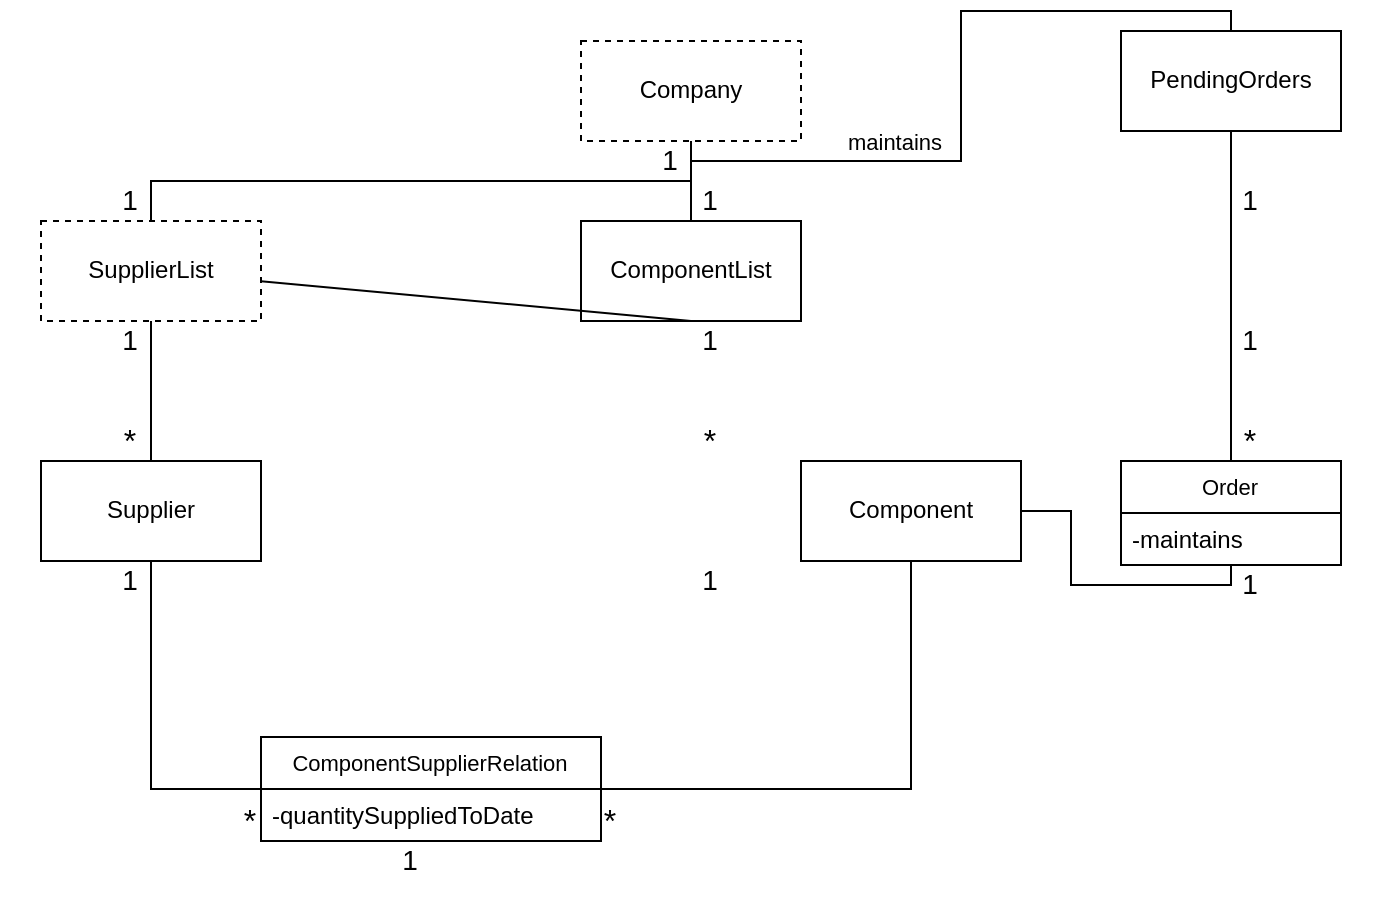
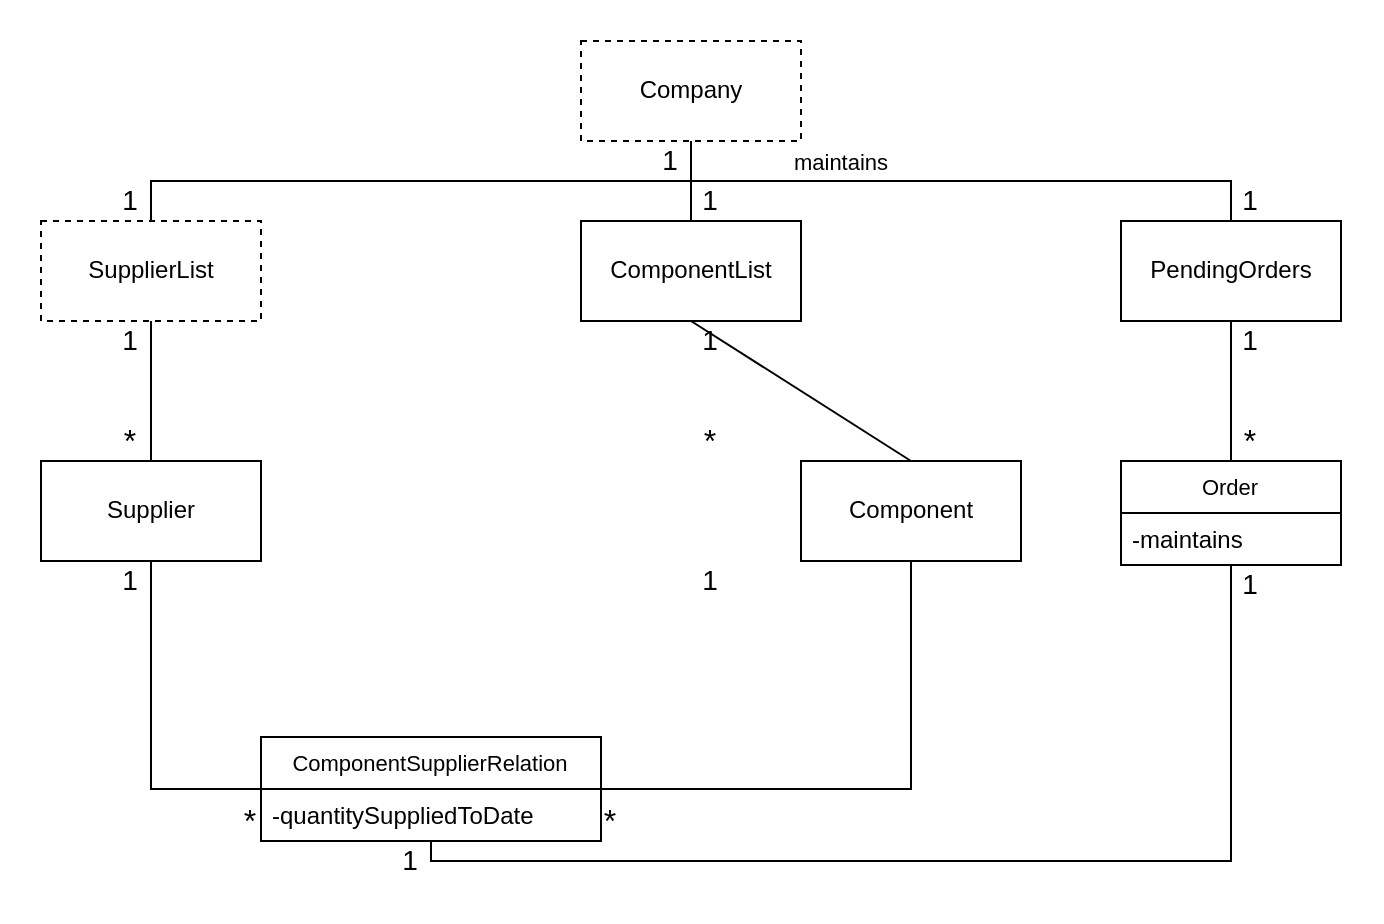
node "PendingOrders": moved (1231, 81) -> (1231, 271)
edge "SupplierList" -- "ComponentList": now "Component" -- "ComponentList"
edge "Component" -- "Order": now "ComponentSupplierRelation" -- "Order"
